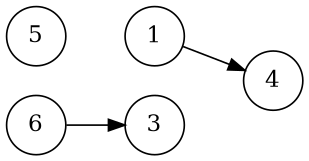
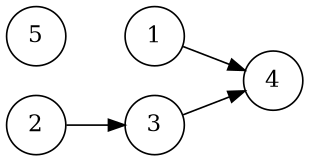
edge "3" -> "4": added
node "6": label "6" -> "2"
